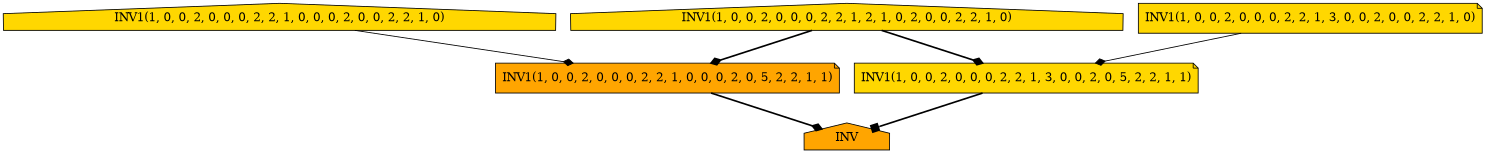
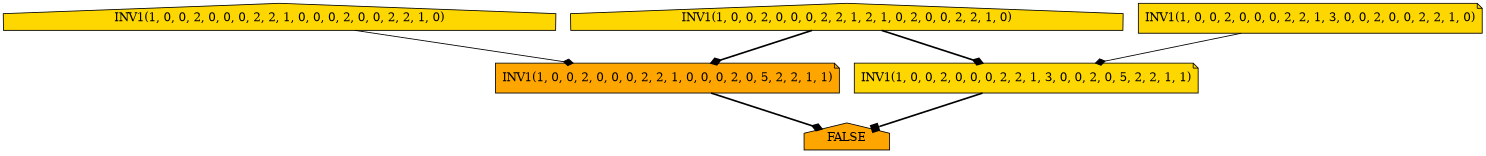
node "INV": label "INV" -> "FALSE"
